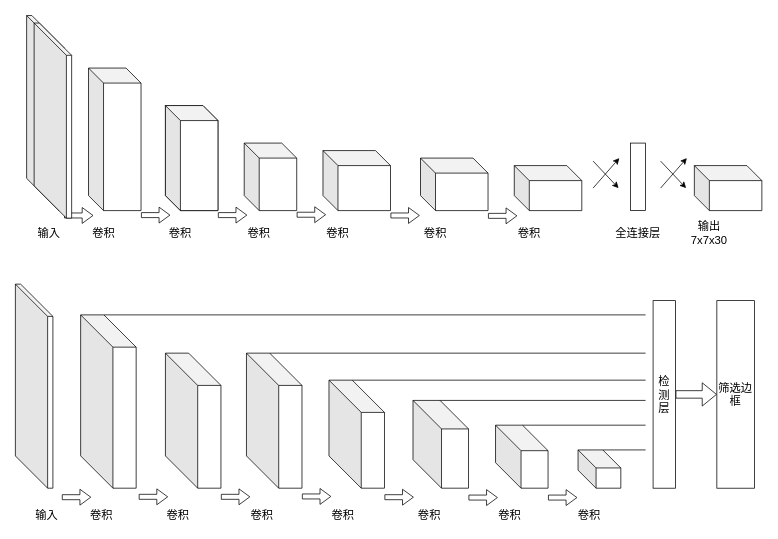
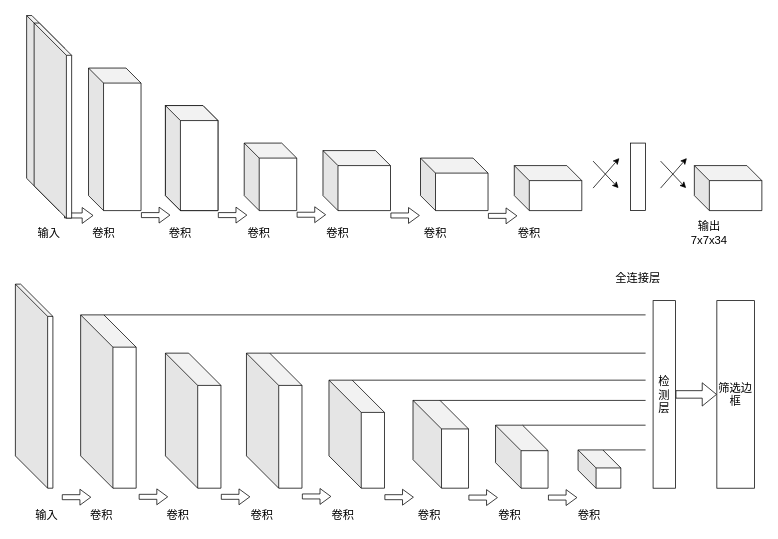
node "全连接层": moved (638, 233) -> (638, 278)
node "输出 7x7x30": label "输出 7x7x30" -> "输出 7x7x34"
